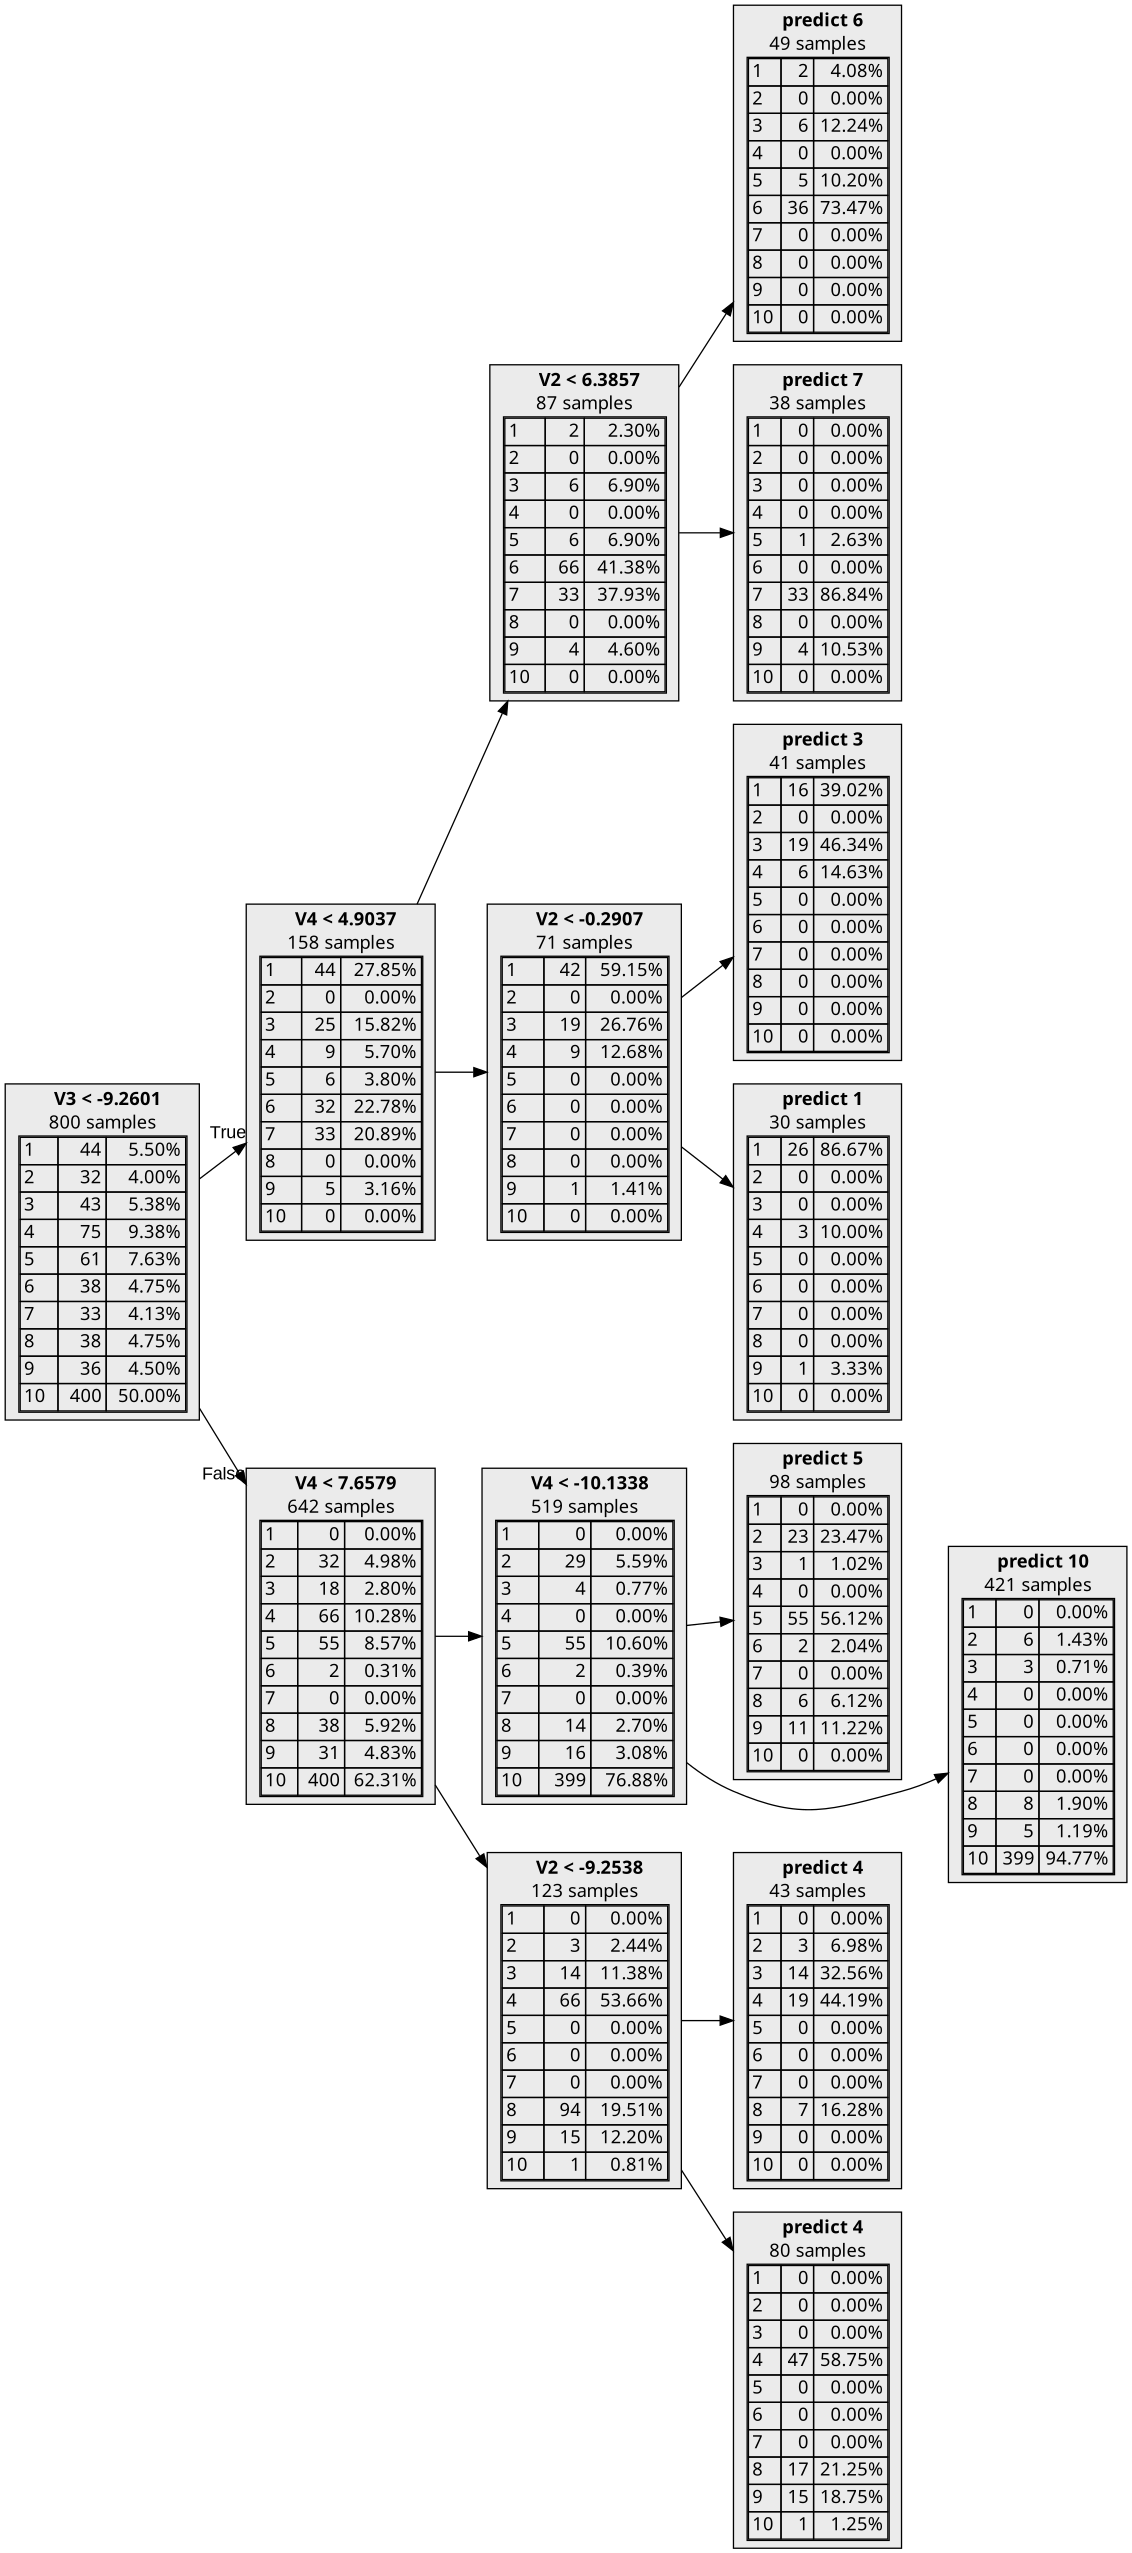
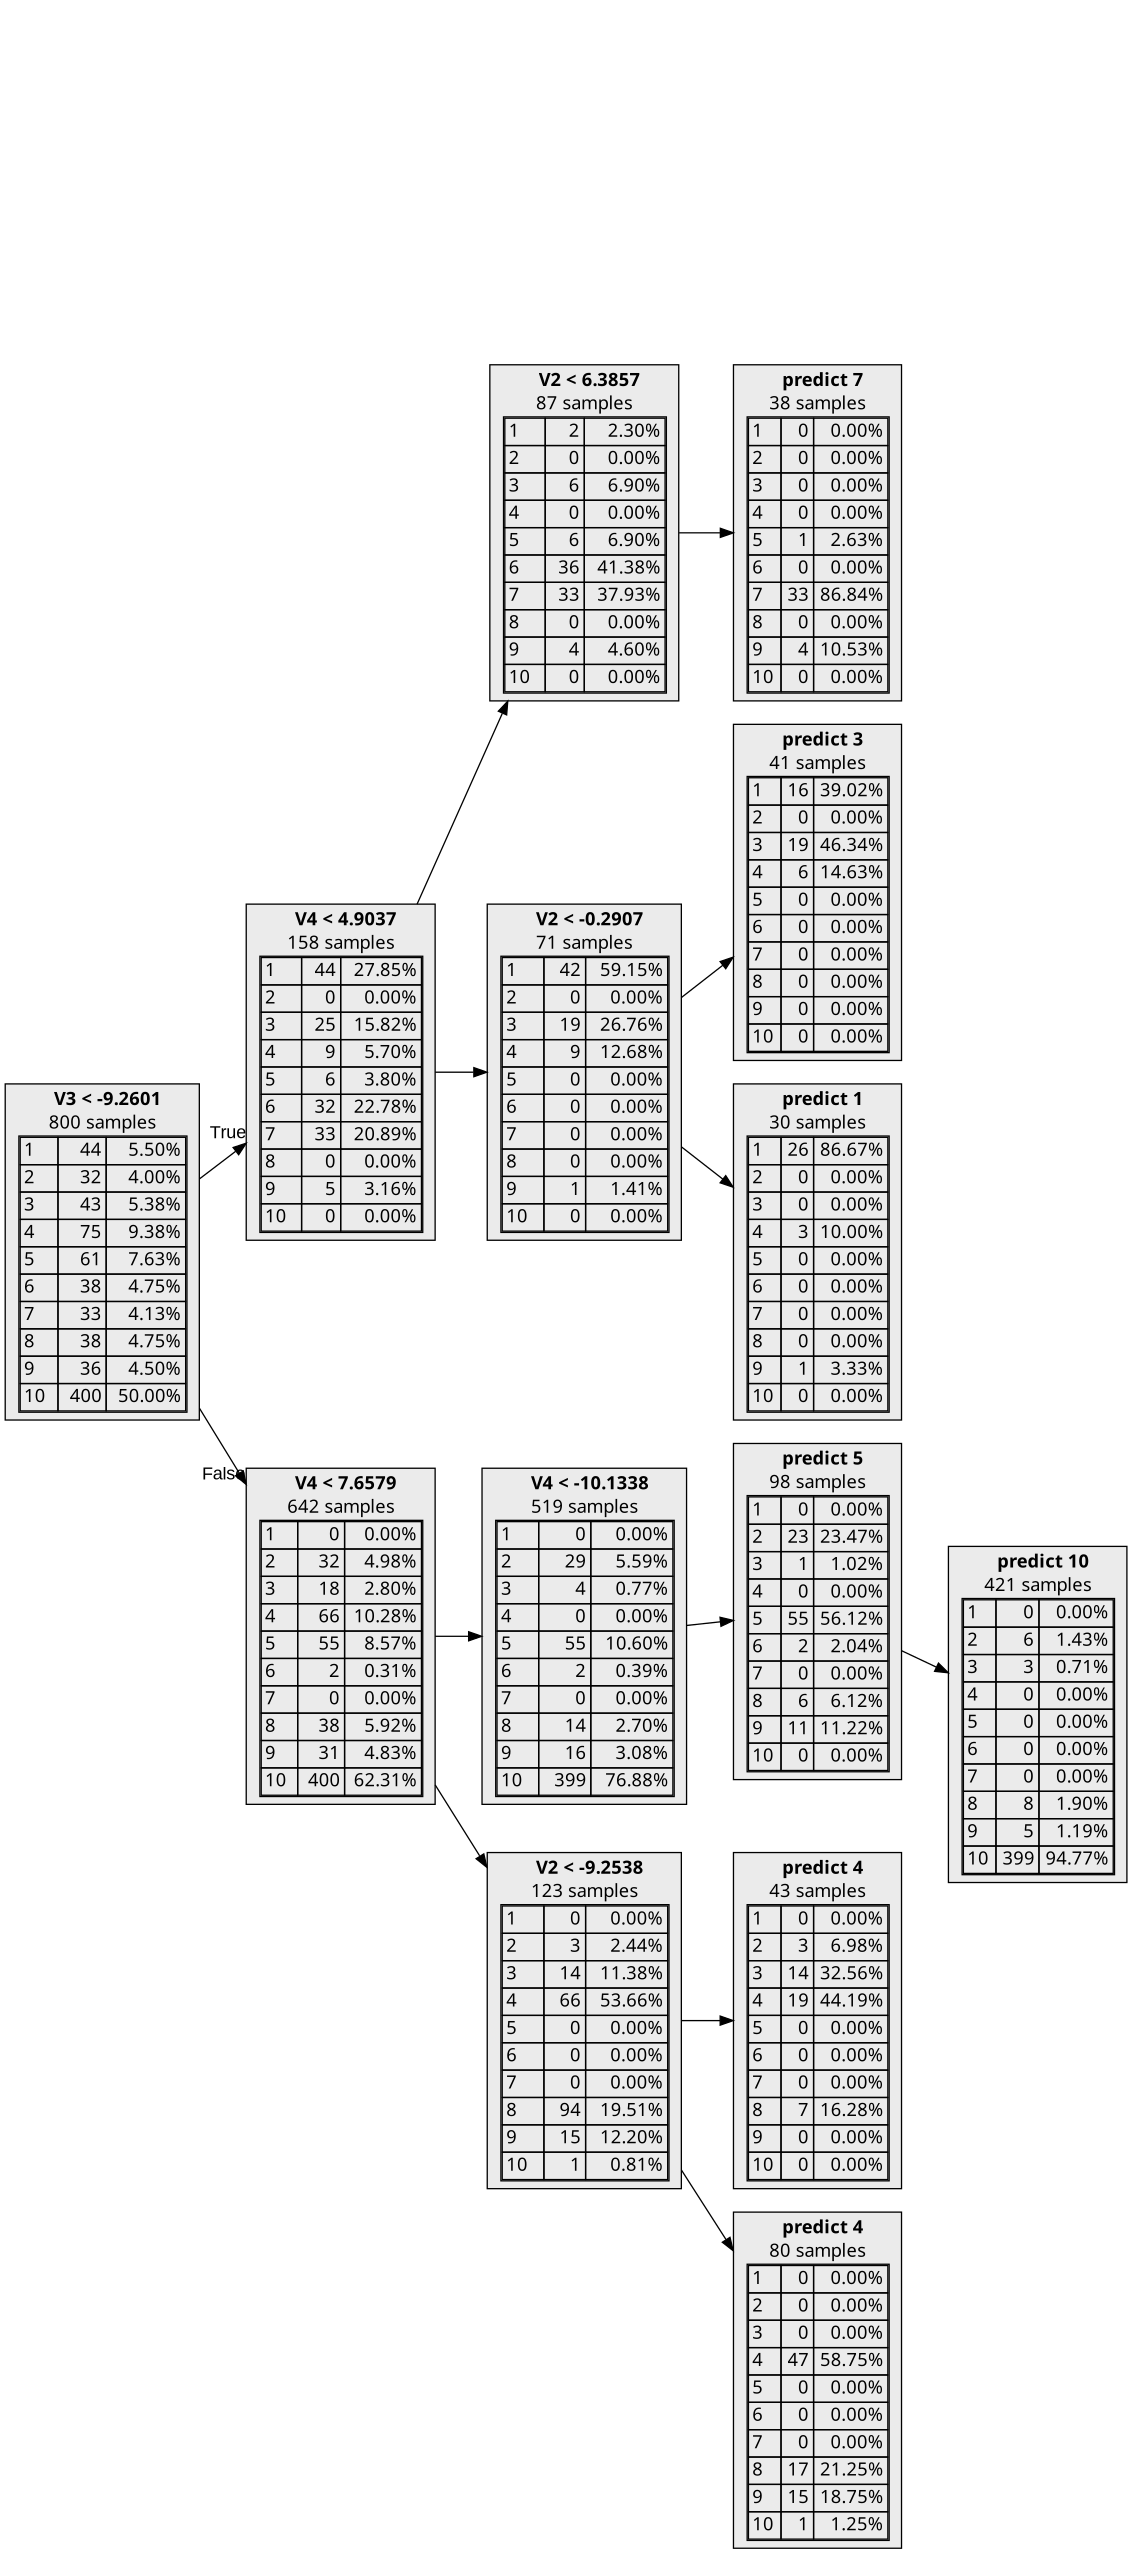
node "predict 6": removed
node "V2 < 6.3857": text "66" -> "36"
edge "V4 < -10.1338" -> "predict 10": now "predict 5" -> "predict 10"
